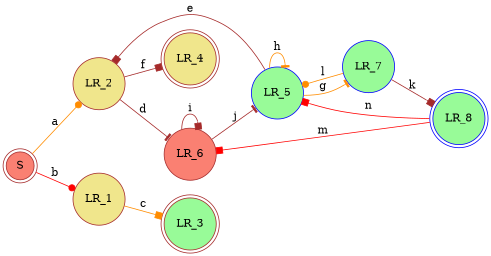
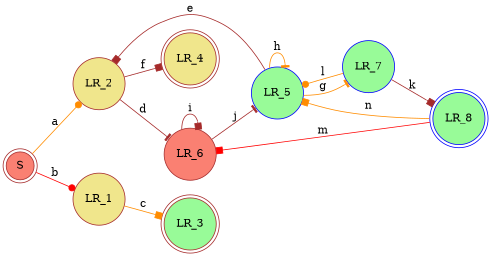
edge "LR_8" -> "LR_5": color red -> darkorange
